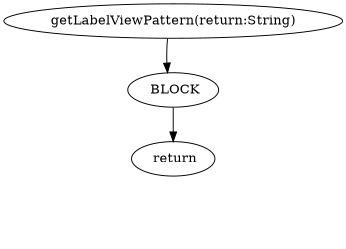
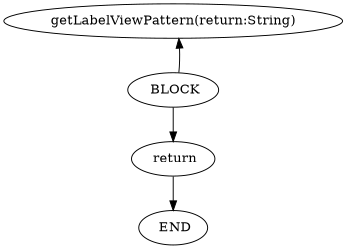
edge "getLabelViewPattern(return:String)" -> "BLOCK": reversed
node "END": added
